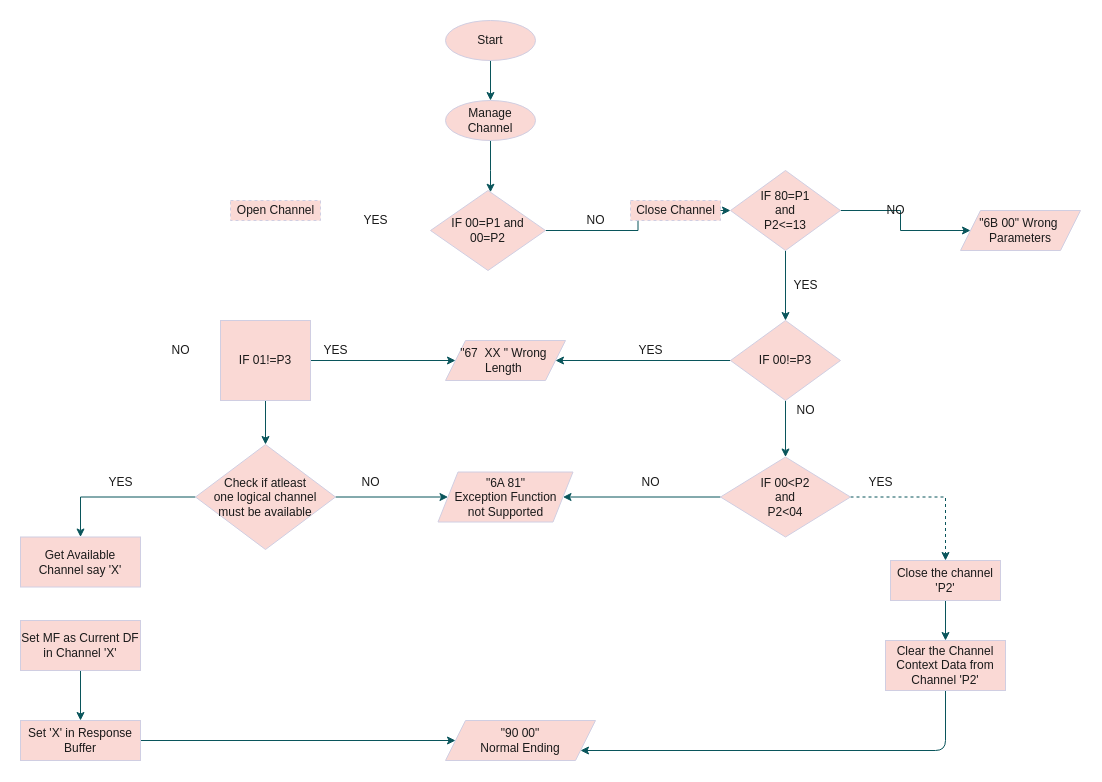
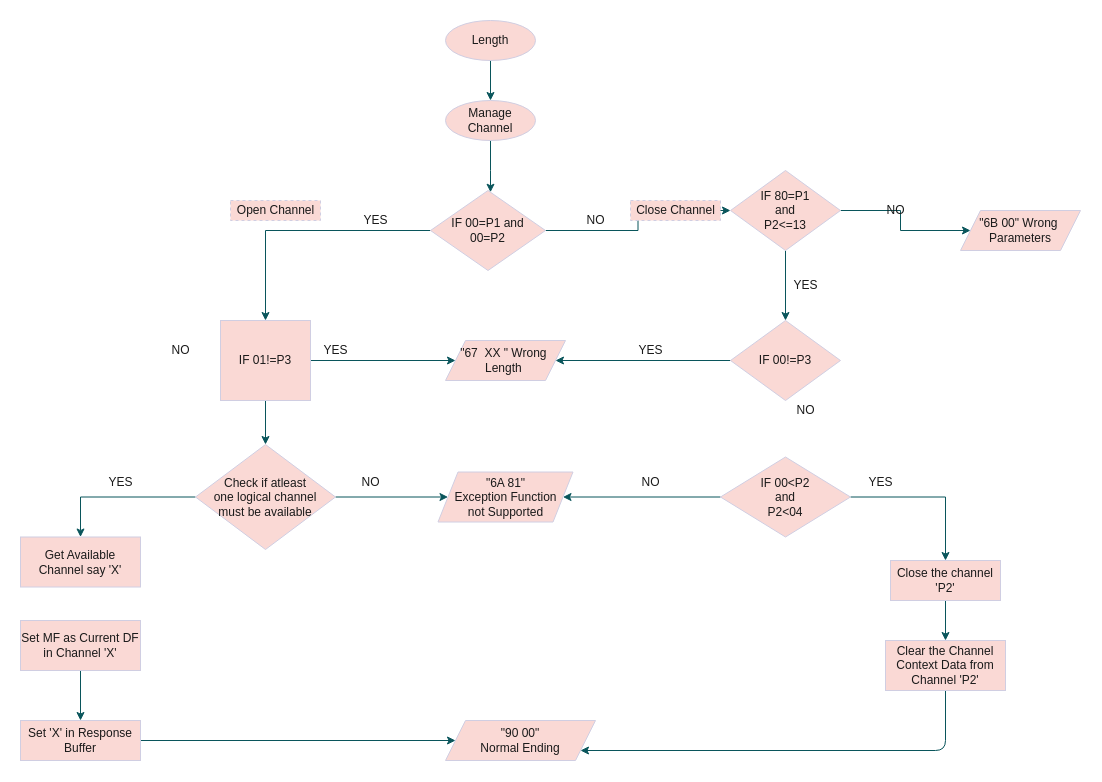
node "Start": label "Start" -> "Length"
edge "IF 00=P1 and 00=P2" -> "IF 01!=P3": added
edge "IF 00!=P3" -> "IF 00<P2 and P2<04": removed
edge "IF 00<P2 and P2<04" -> "Close the channel 'P2'": style dashed -> solid
